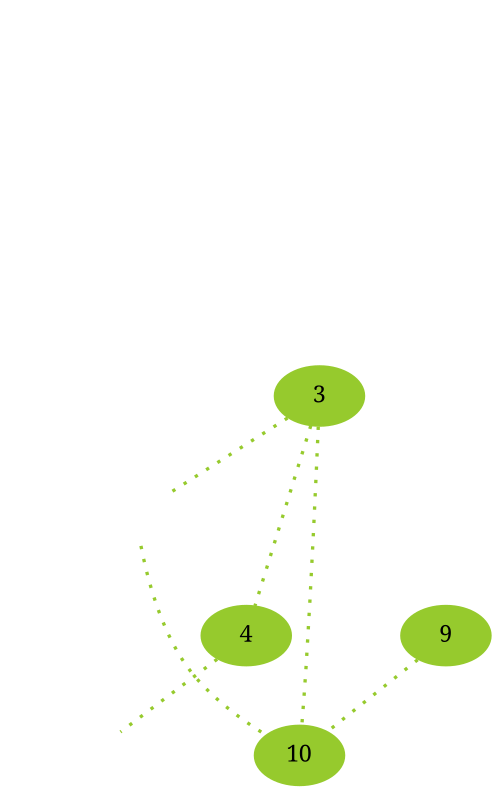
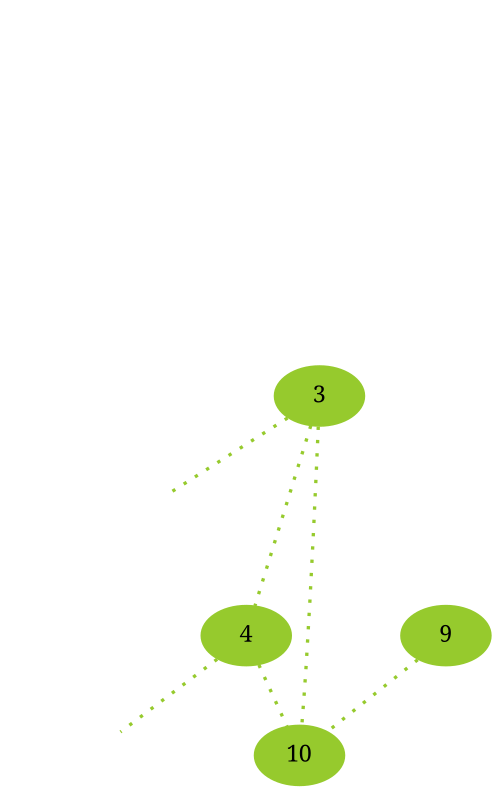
edge "5" -- "10": now "4" -- "10"
